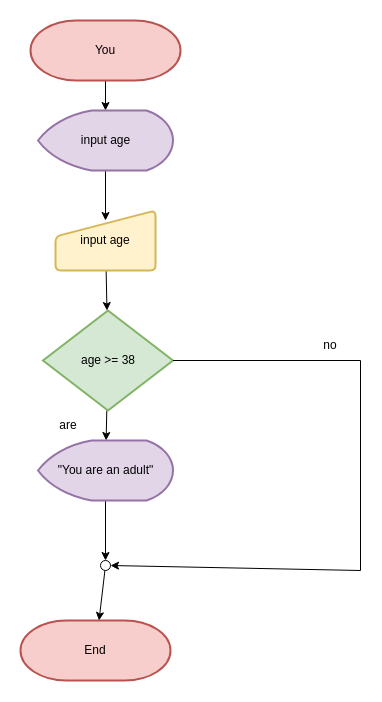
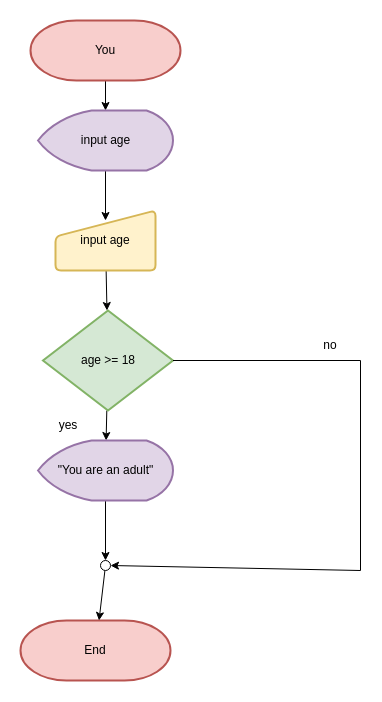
node "age >= 38": label "age >= 38" -> "age >= 18"
node "are": label "are" -> "yes"
